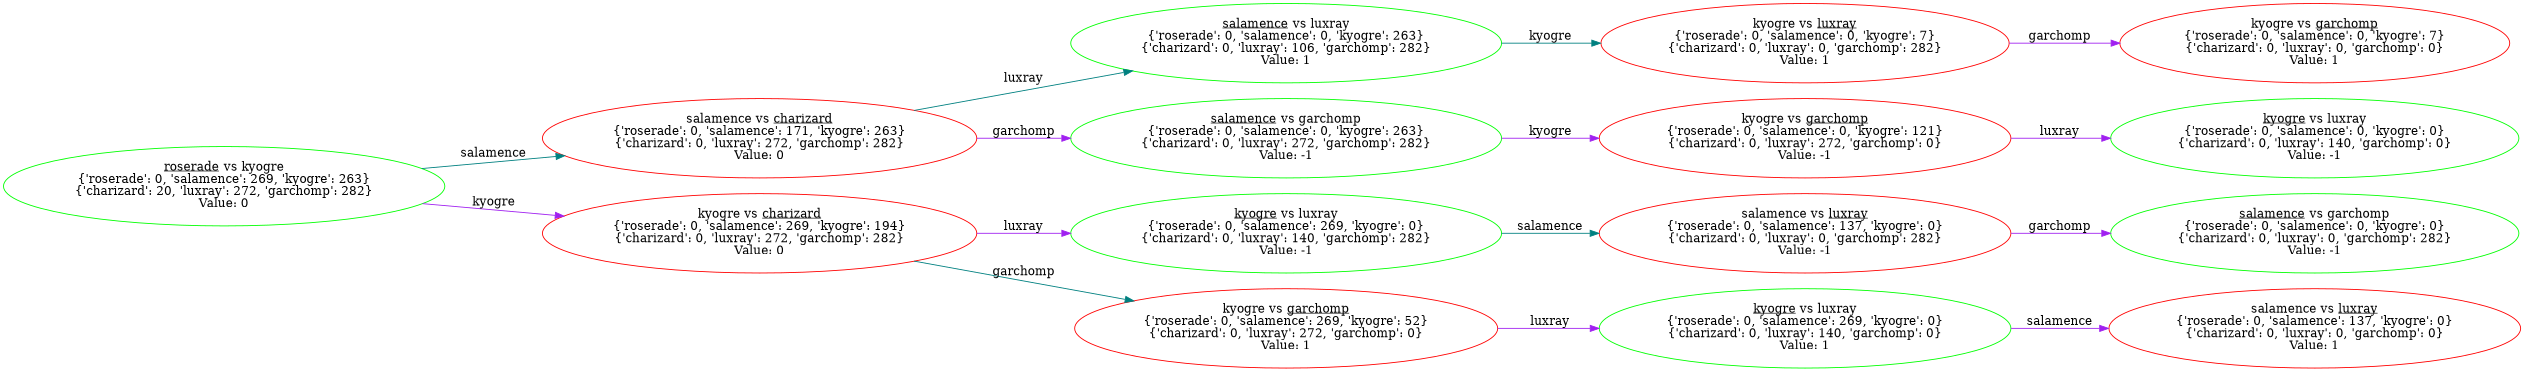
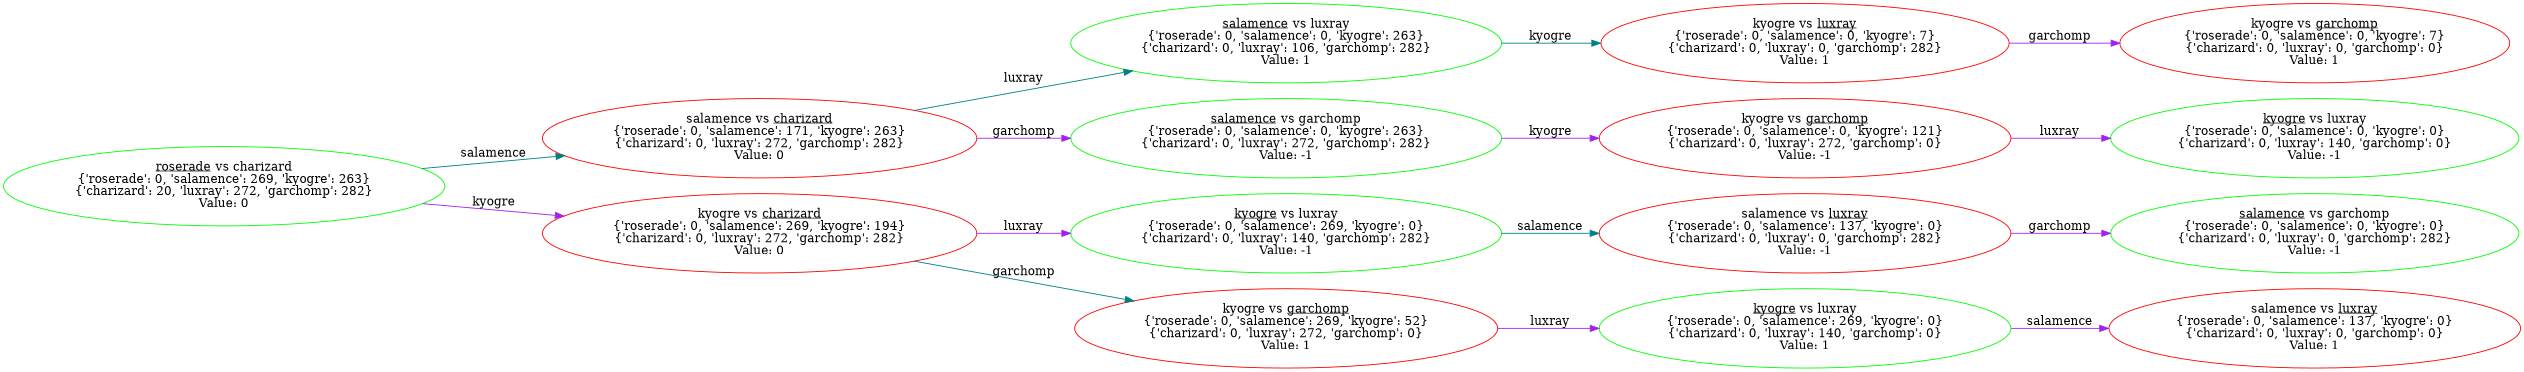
node "roserade": text "vs kyogre" -> "vs charizard"
